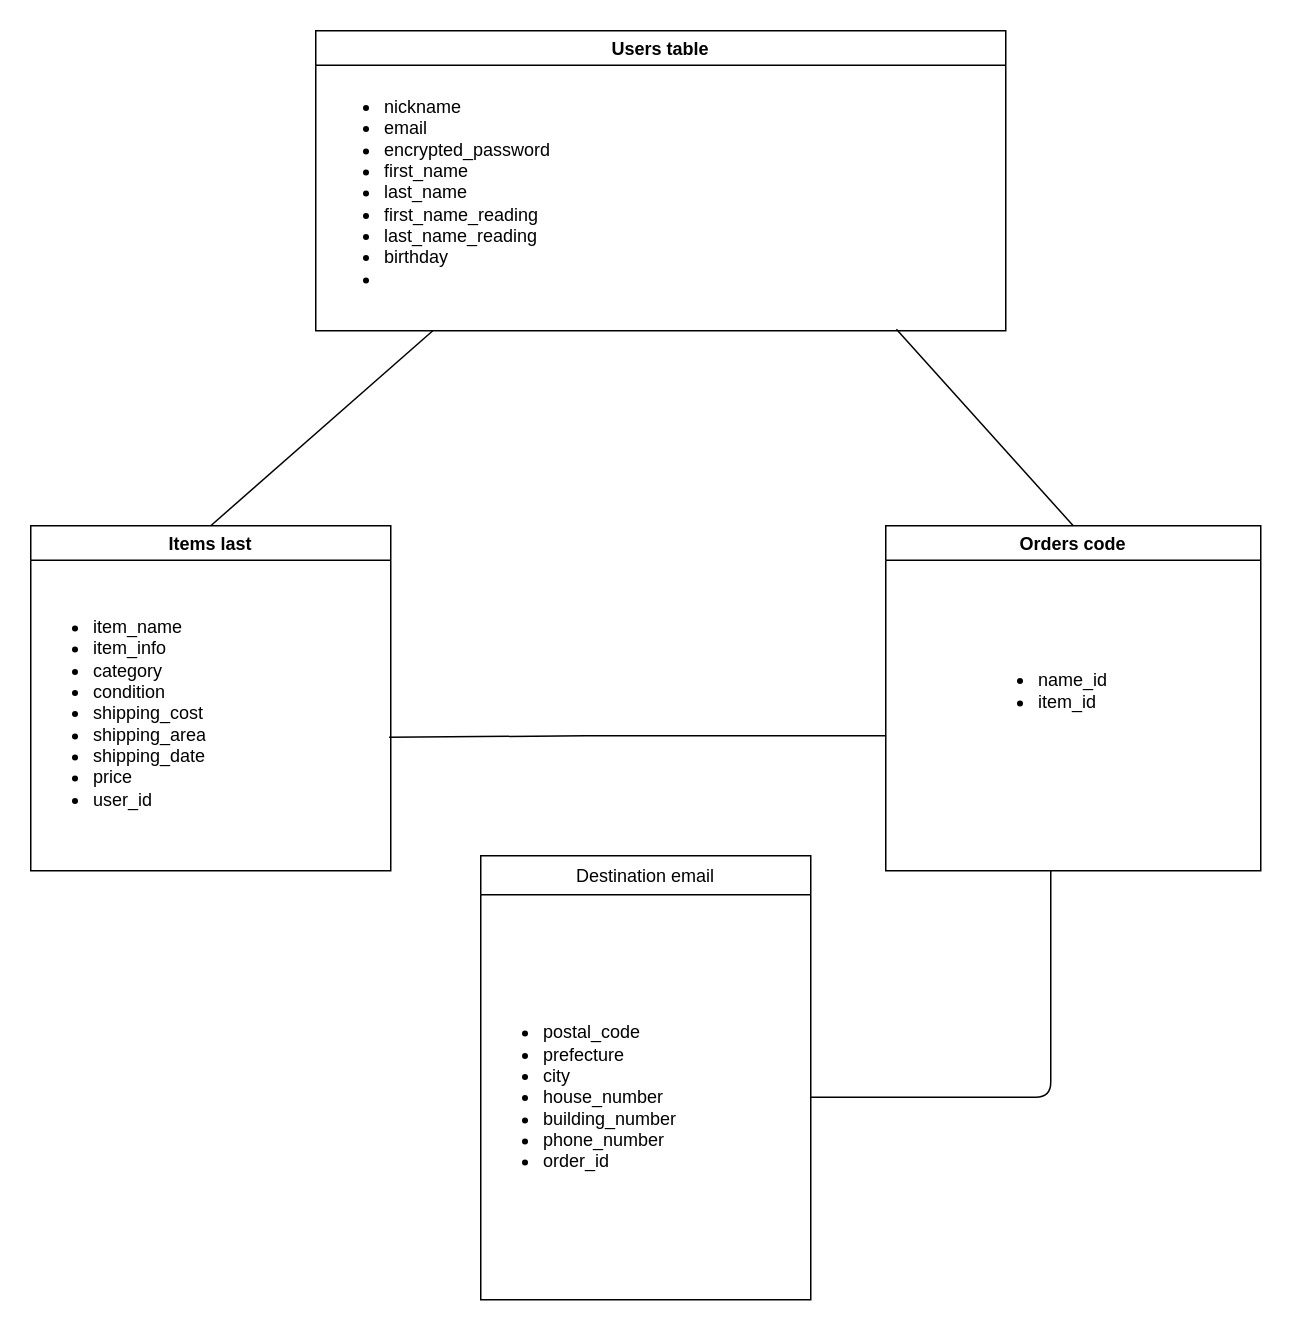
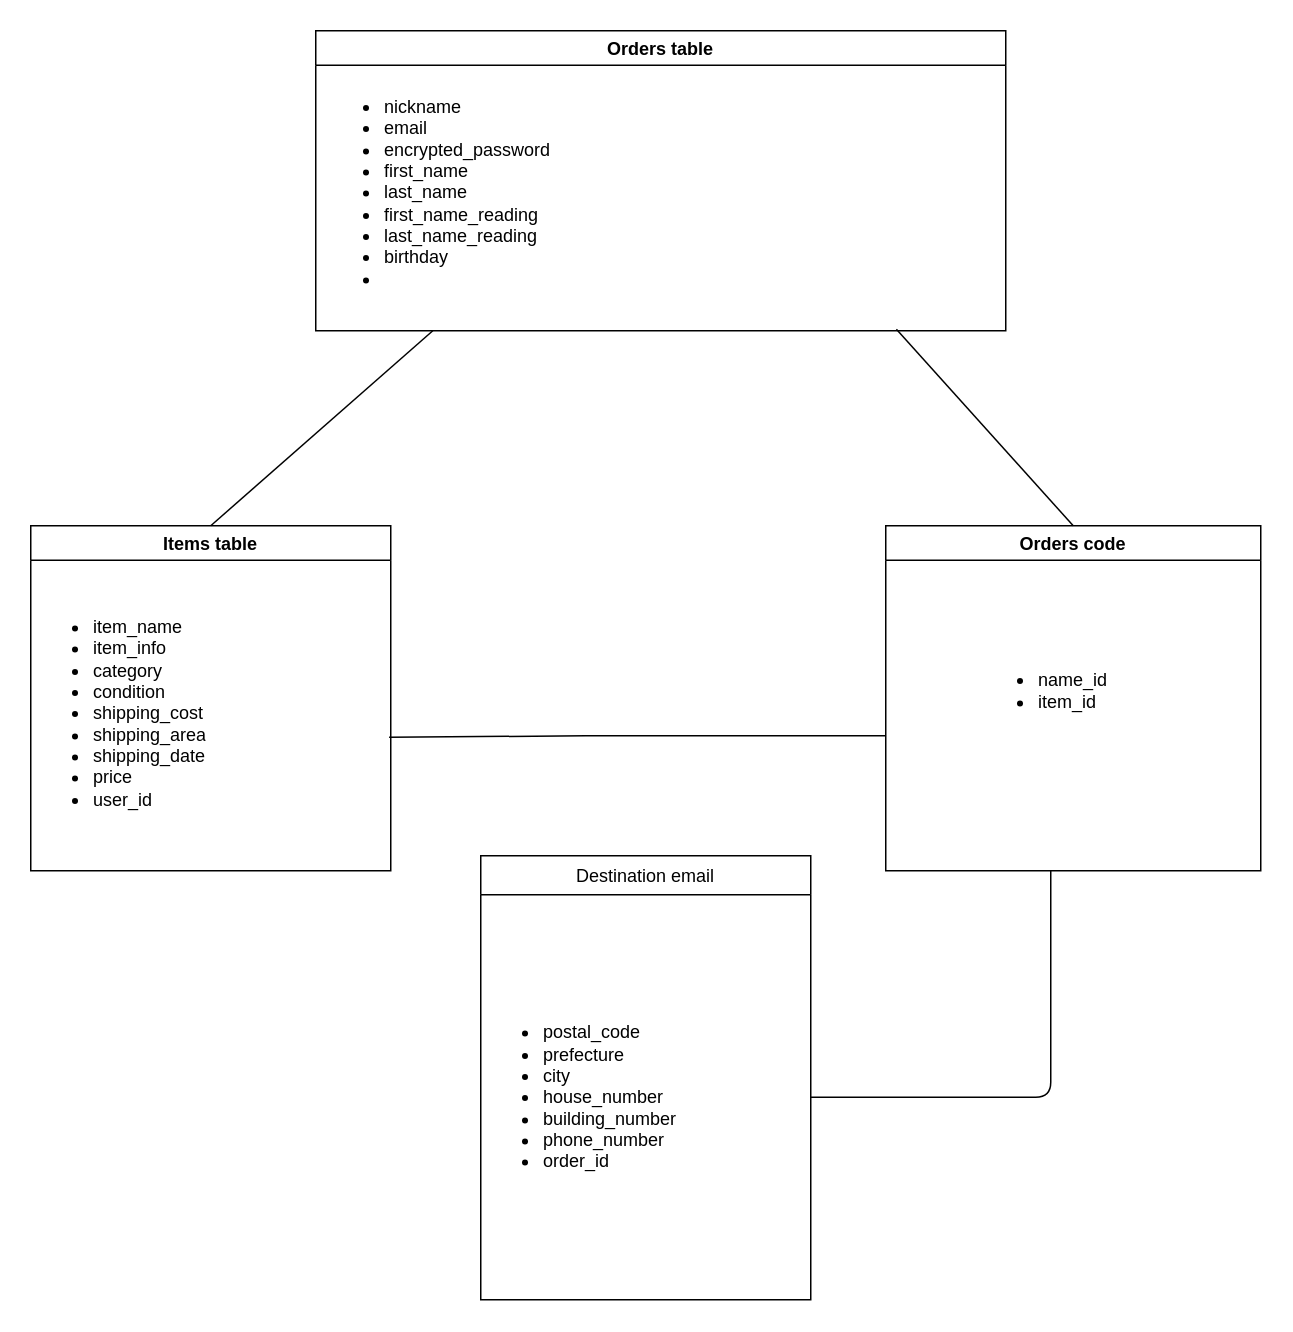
node "Users table": label "Users table" -> "Orders table"
node "Items last": label "Items last" -> "Items table"
